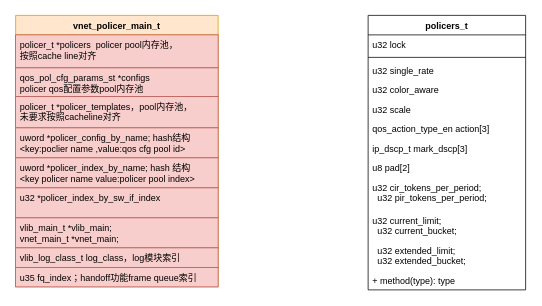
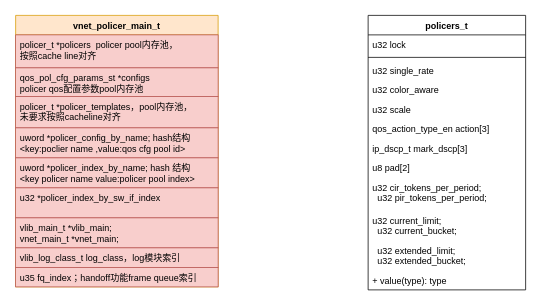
node "+ method(type): type": label "+ method(type): type" -> "+ value(type): type"
